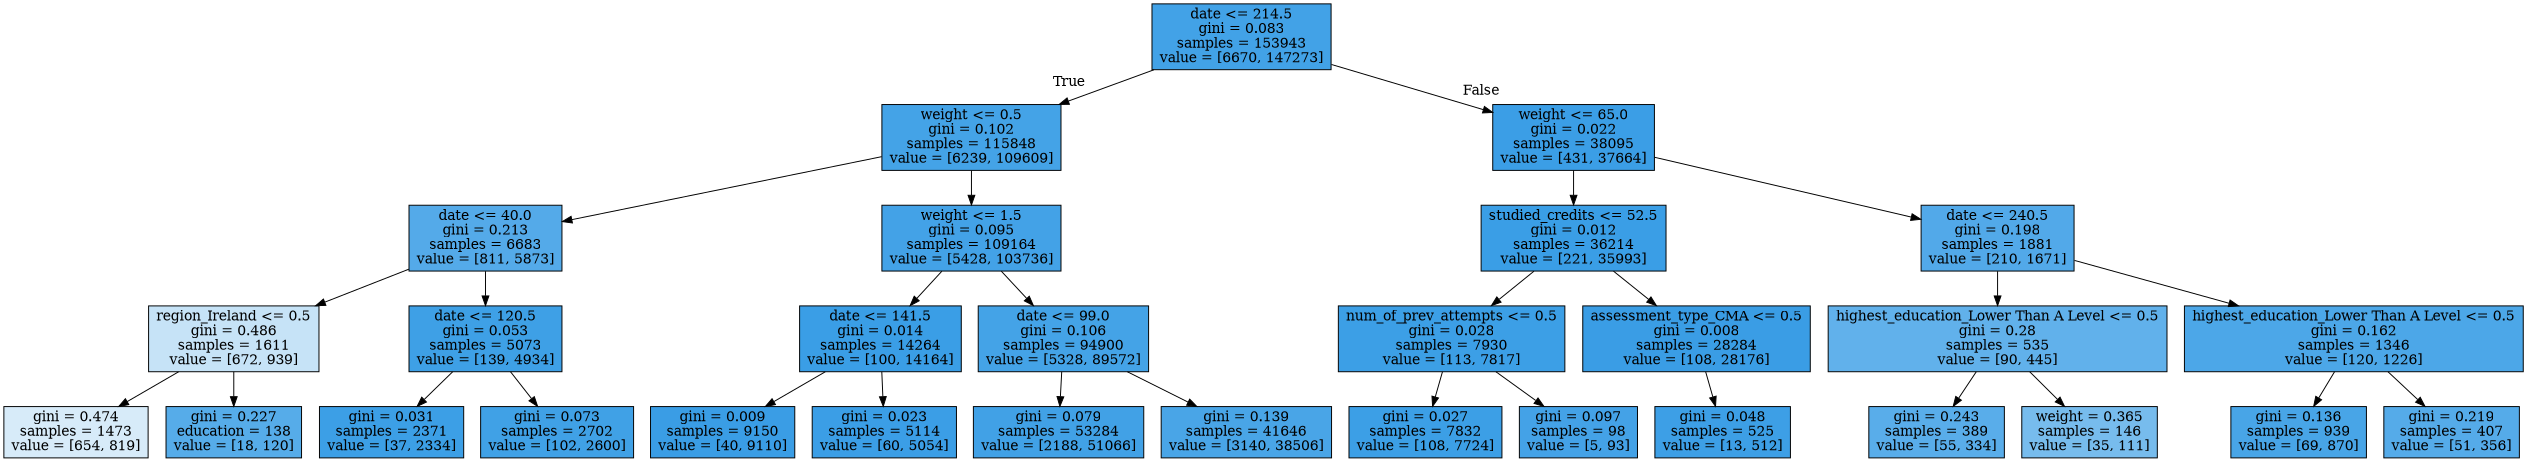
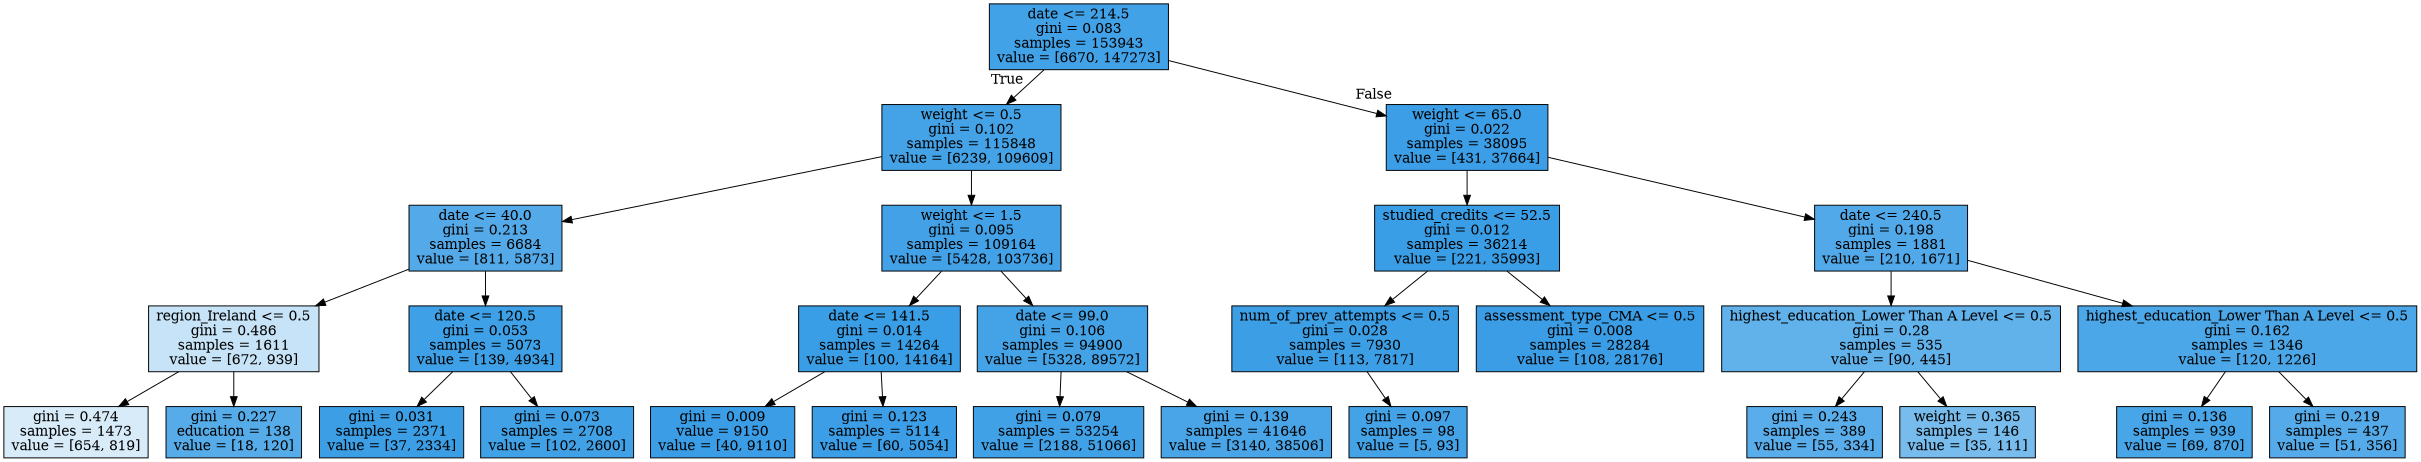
node "date <= 40.0 gini = 0.213 samples = 6683 value = [811, 5873]": label "date <= 40.0 gini = 0.213 samples = 6683 value = [811, 5873]" -> "date <= 40.0 gini = 0.213 samples = 6684 value = [811, 5873]"
node "gini = 0.073 samples = 2702 value = [102, 2600]": label "gini = 0.073 samples = 2702 value = [102, 2600]" -> "gini = 0.073 samples = 2708 value = [102, 2600]"
node "gini = 0.009 samples = 9150 value = [40, 9110]": label "gini = 0.009 samples = 9150 value = [40, 9110]" -> "gini = 0.009 value = 9150 value = [40, 9110]"
node "gini = 0.023 samples = 5114 value = [60, 5054]": label "gini = 0.023 samples = 5114 value = [60, 5054]" -> "gini = 0.123 samples = 5114 value = [60, 5054]"
node "gini = 0.079 samples = 53284 value = [2188, 51066]": label "gini = 0.079 samples = 53284 value = [2188, 51066]" -> "gini = 0.079 samples = 53254 value = [2188, 51066]"
node "gini = 0.027 samples = 7832 value = [108, 7724]": removed
node "gini = 0.048 samples = 525 value = [13, 512]": removed
node "gini = 0.219 samples = 407 value = [51, 356]": label "gini = 0.219 samples = 407 value = [51, 356]" -> "gini = 0.219 samples = 437 value = [51, 356]"
